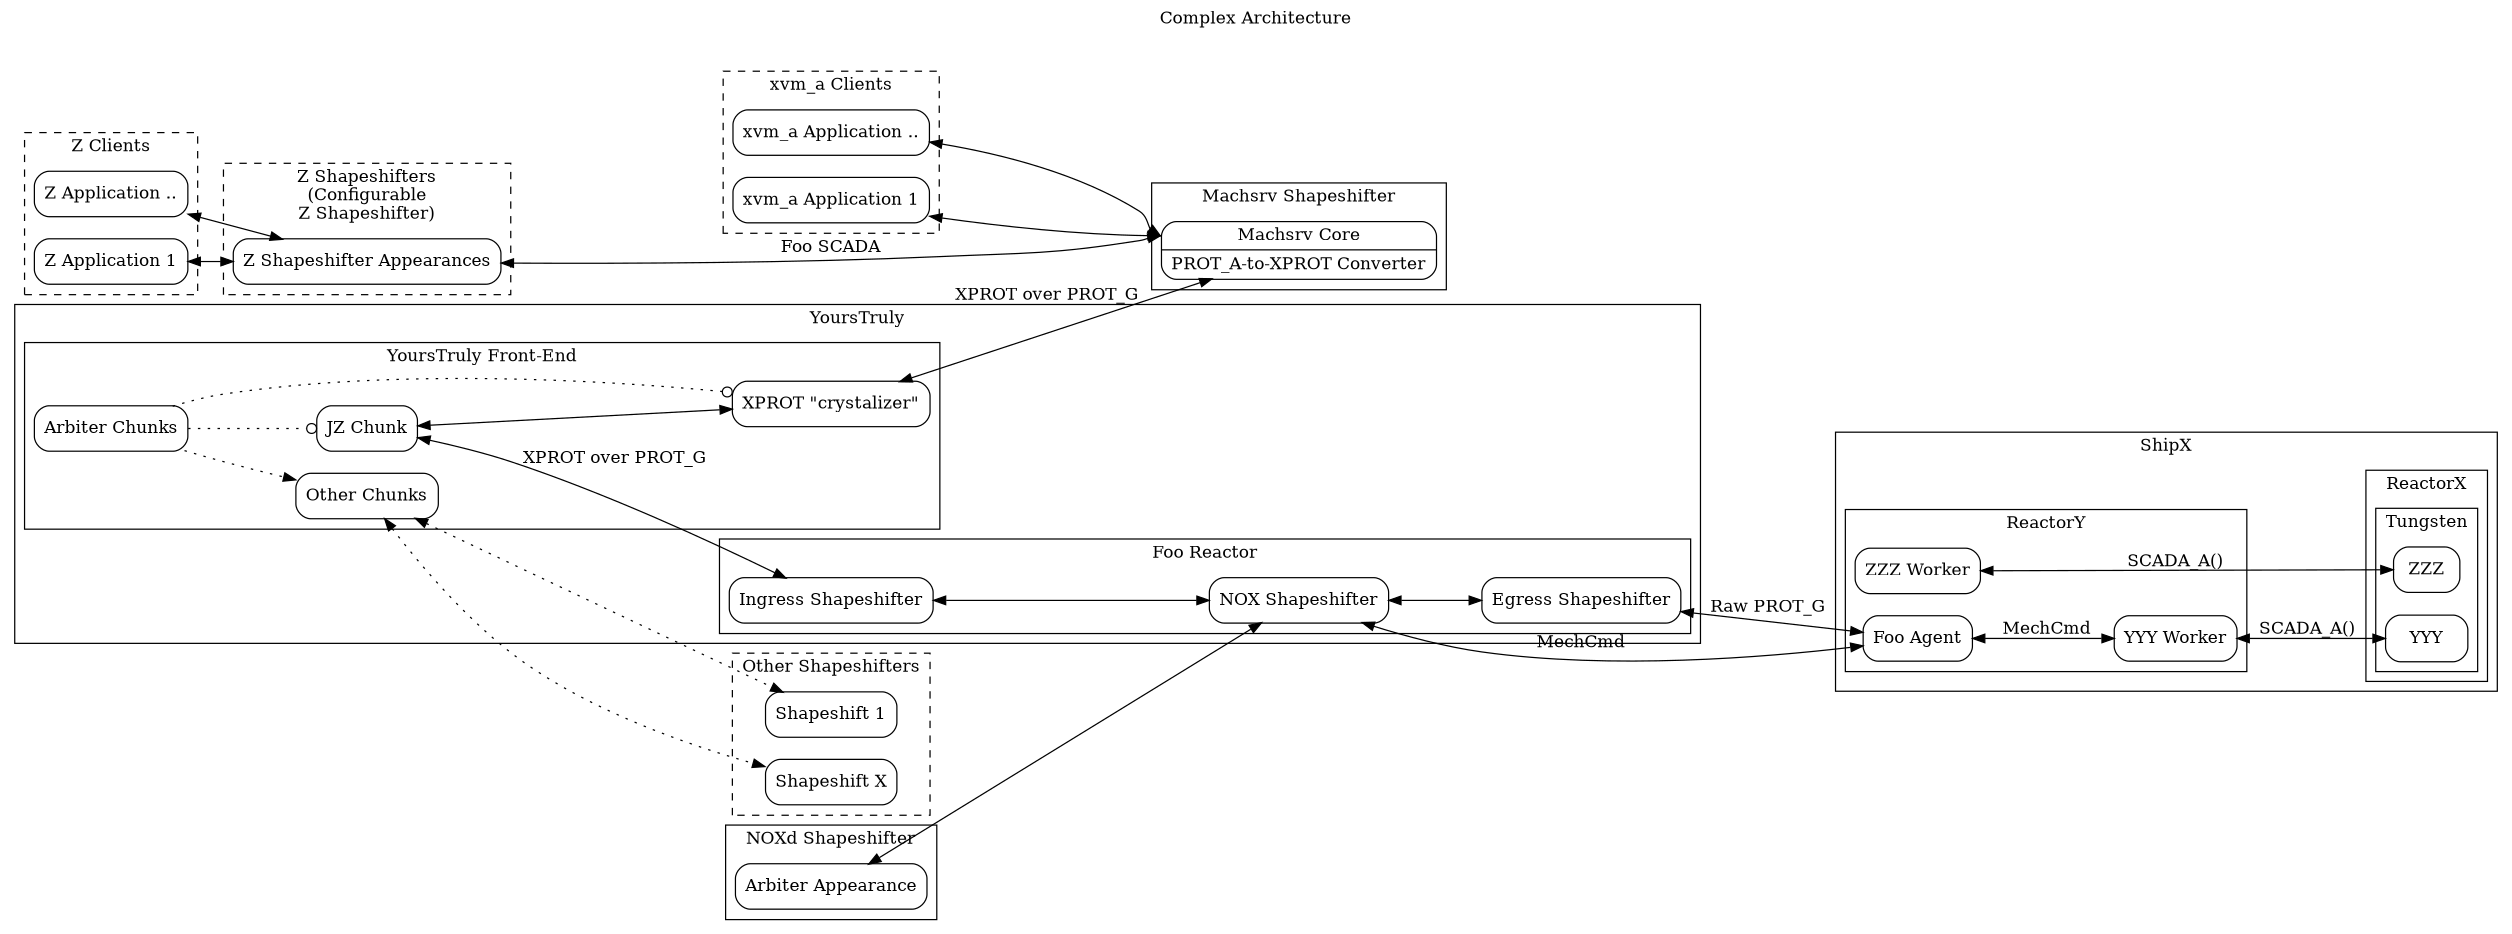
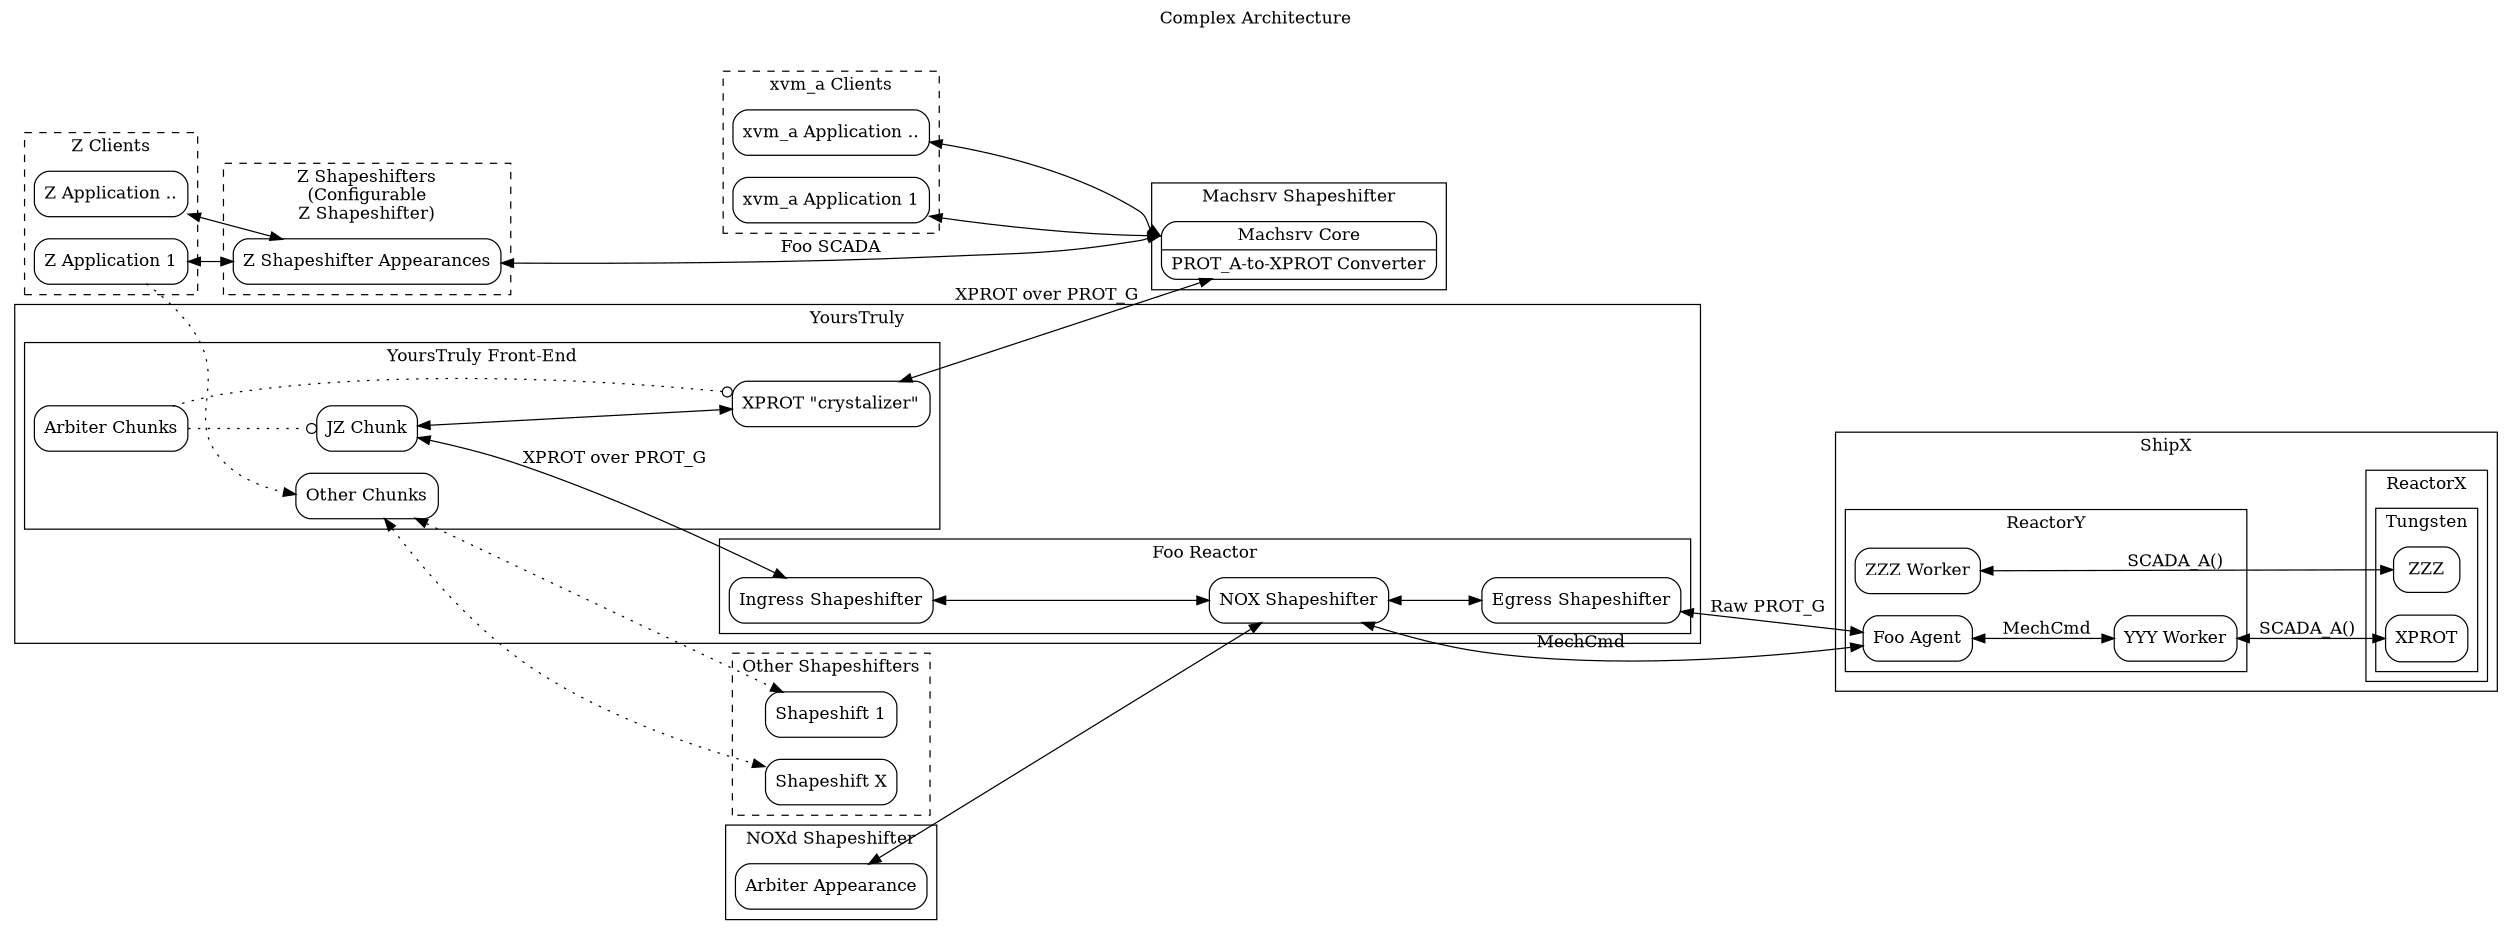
edge "Arbiter Chunks" -> "Other Chunks": now "Z Application 1" -> "Other Chunks"
node "YYY": label "YYY" -> "XPROT"
